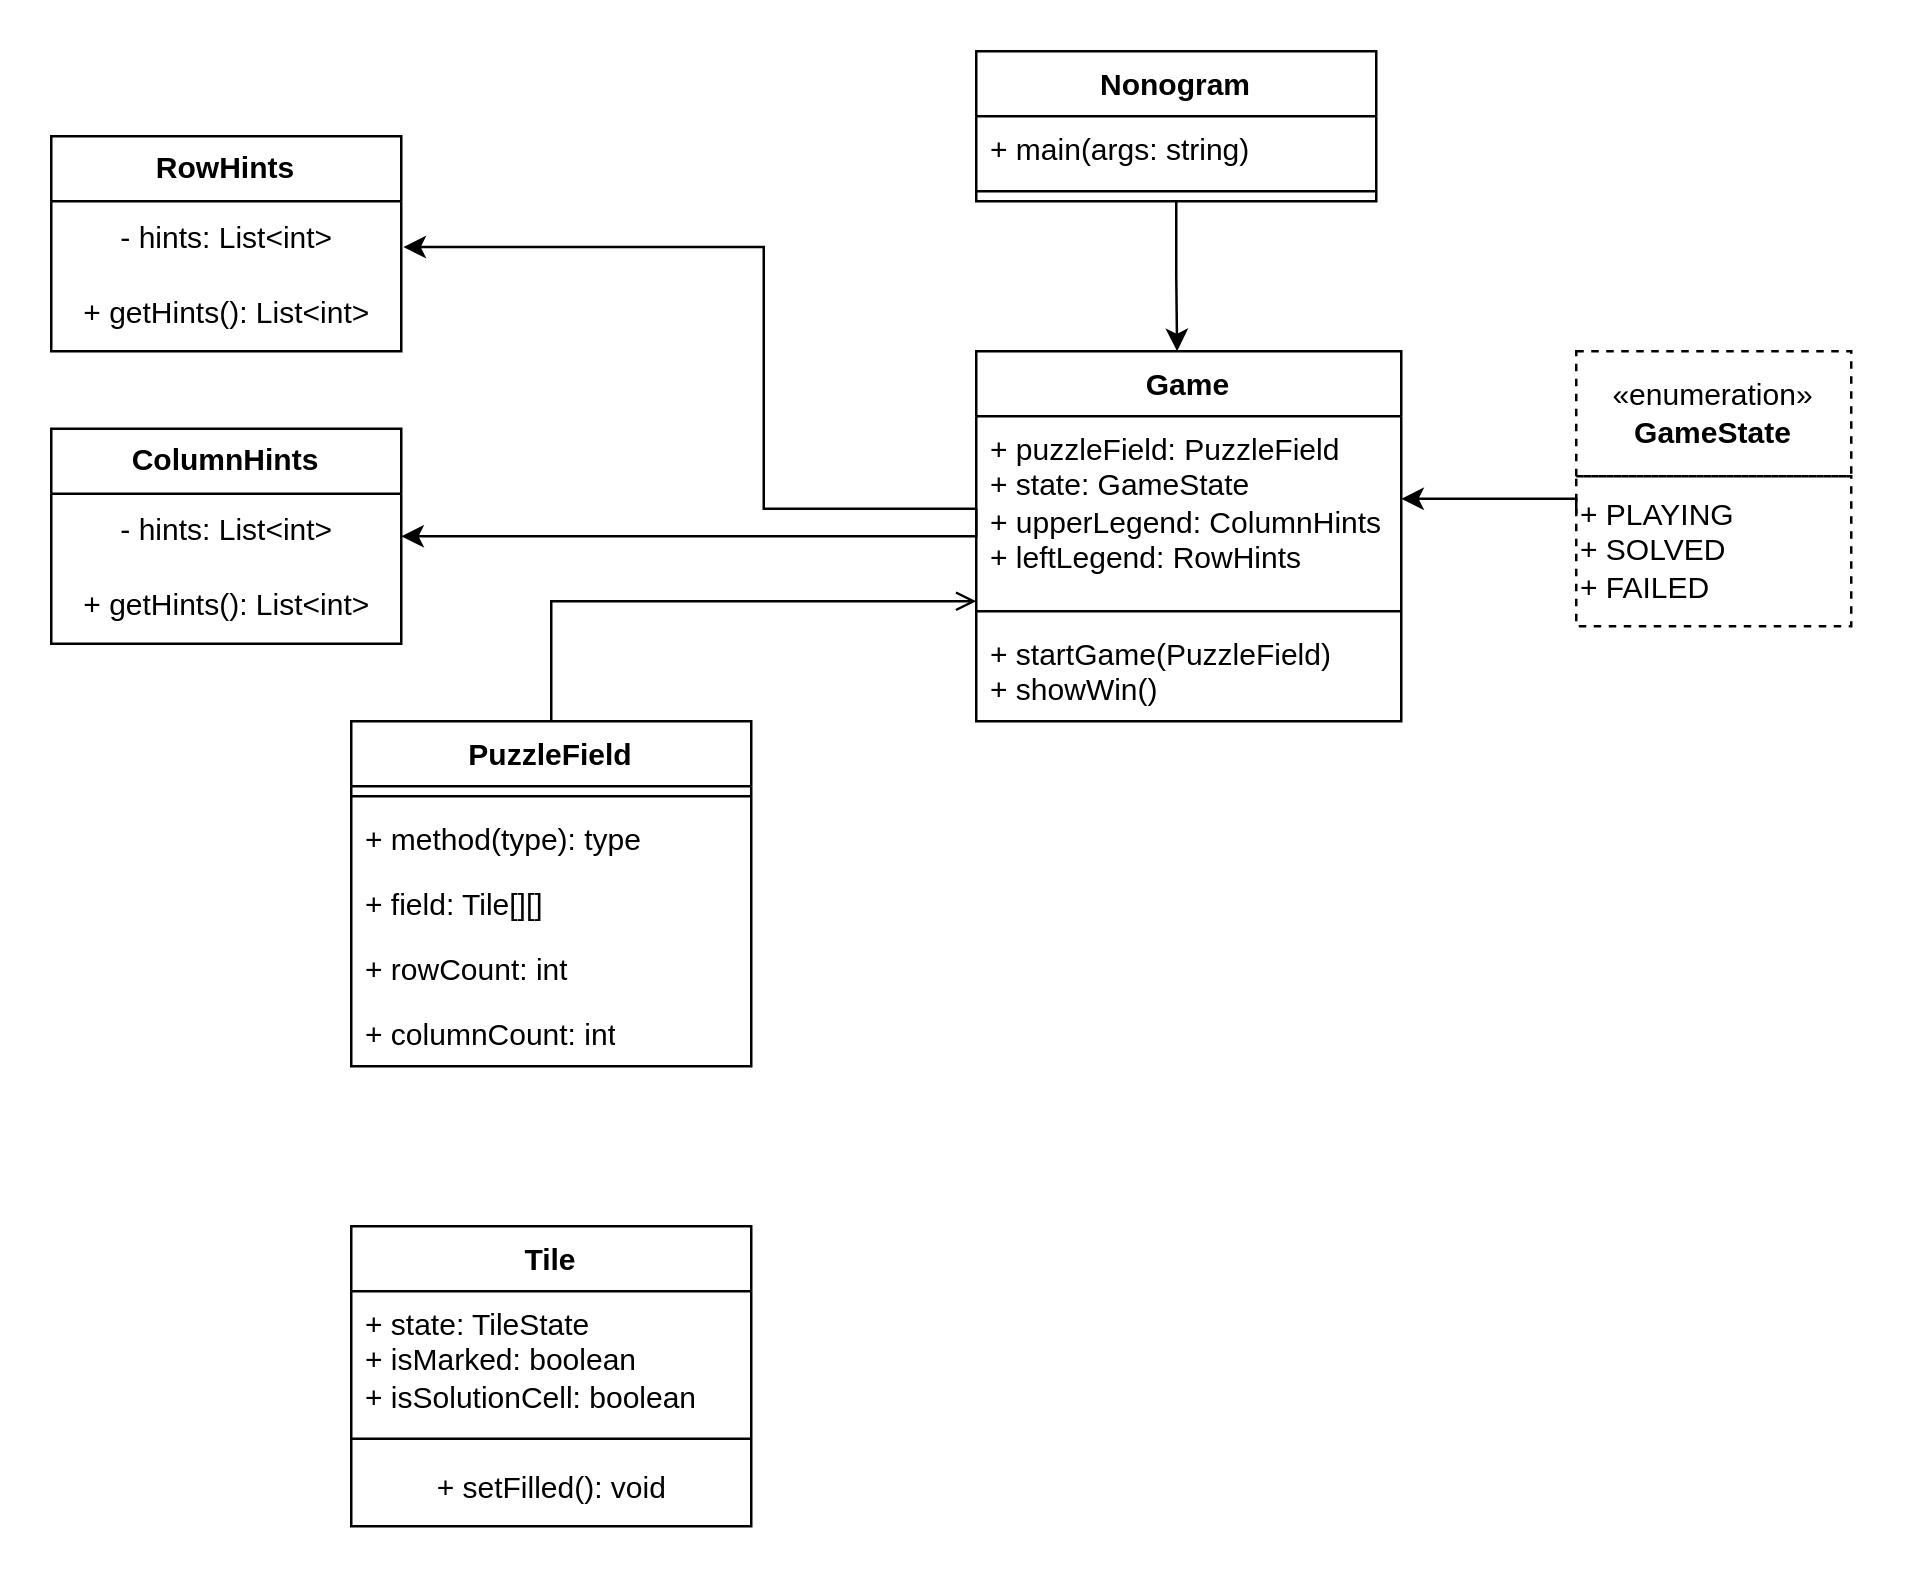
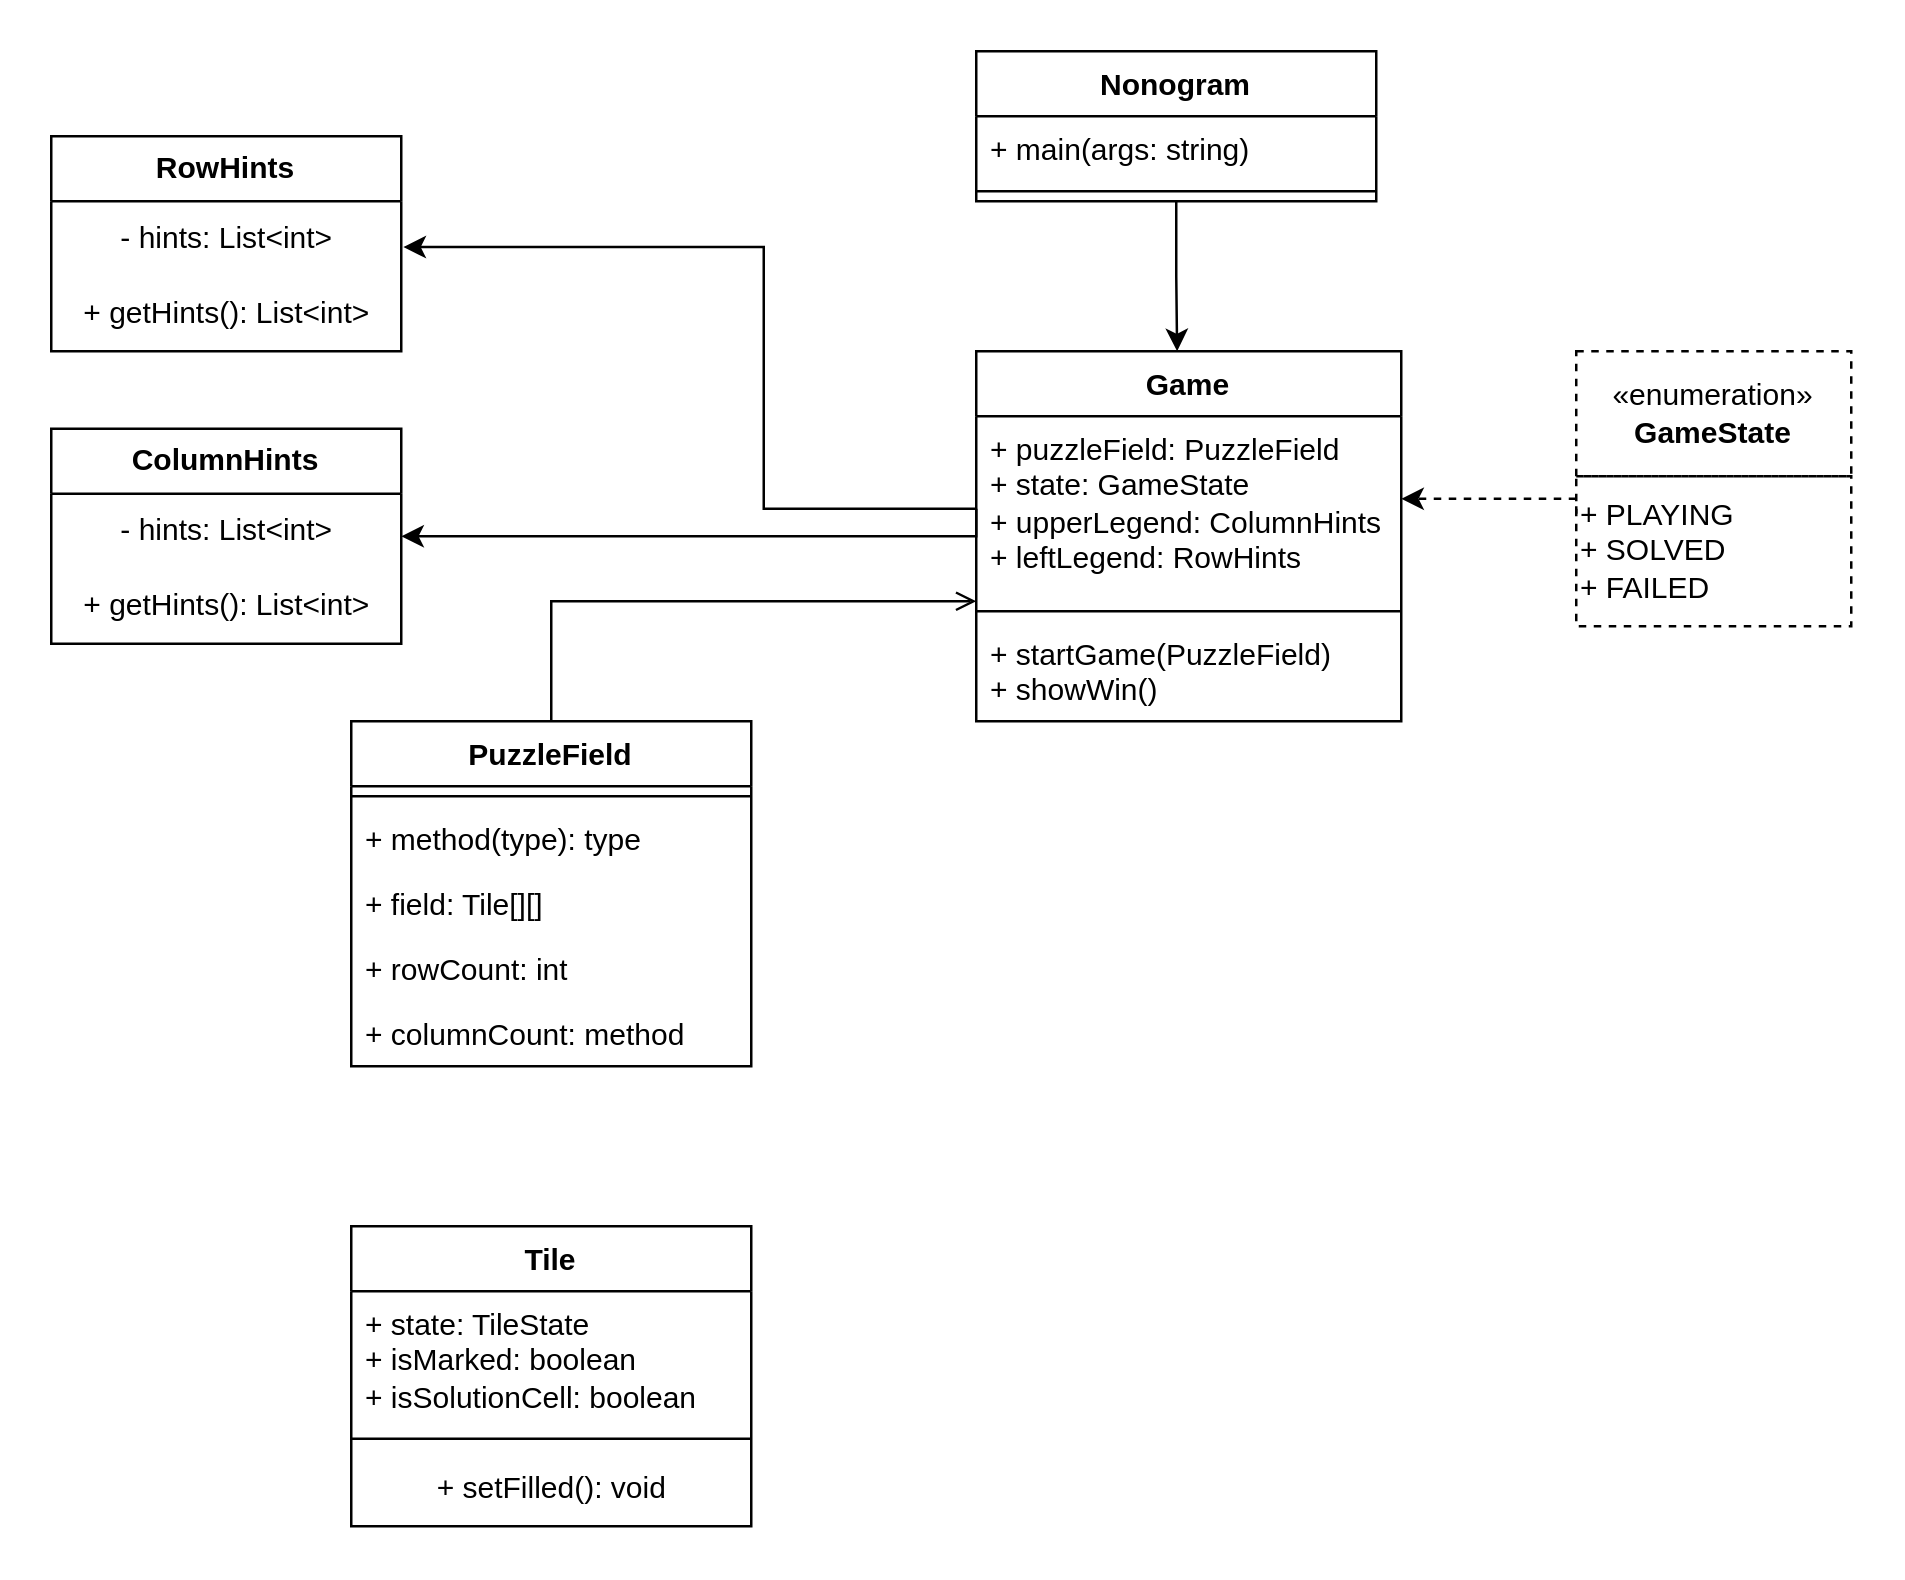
edge "+ PLAYING + SOLVED + FAILED" -> "Game": style solid -> dashed
node "+ columnCount: int": label "+ columnCount: int" -> "+ columnCount: method"
